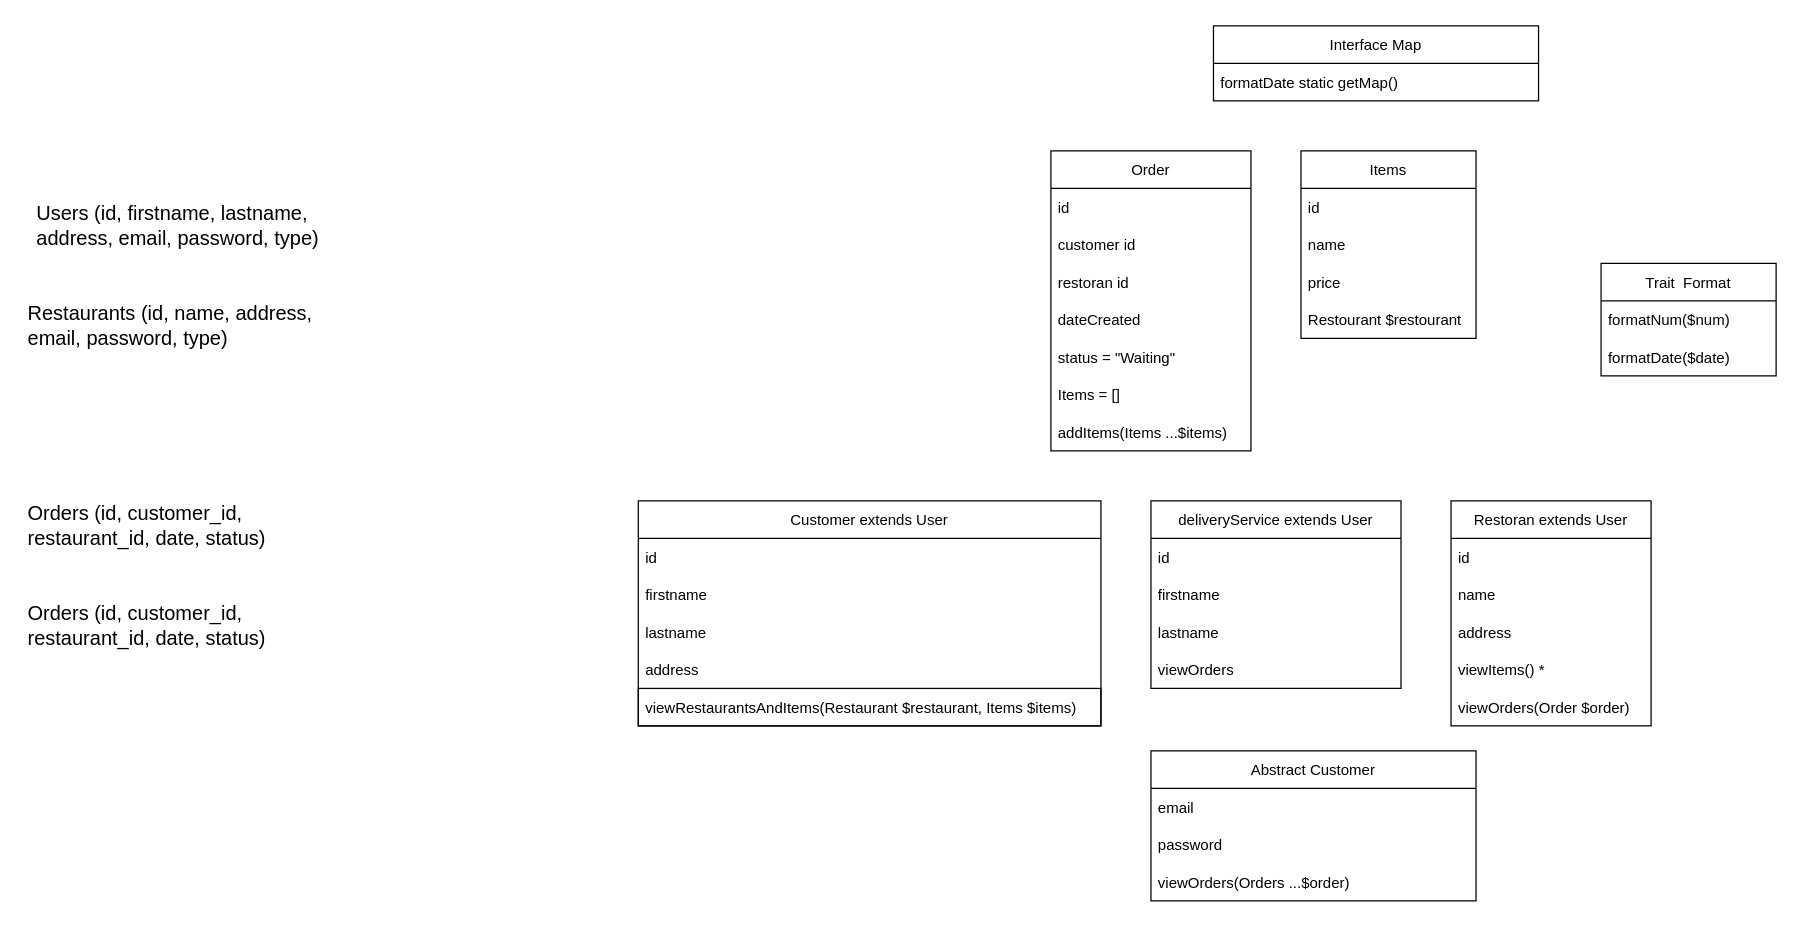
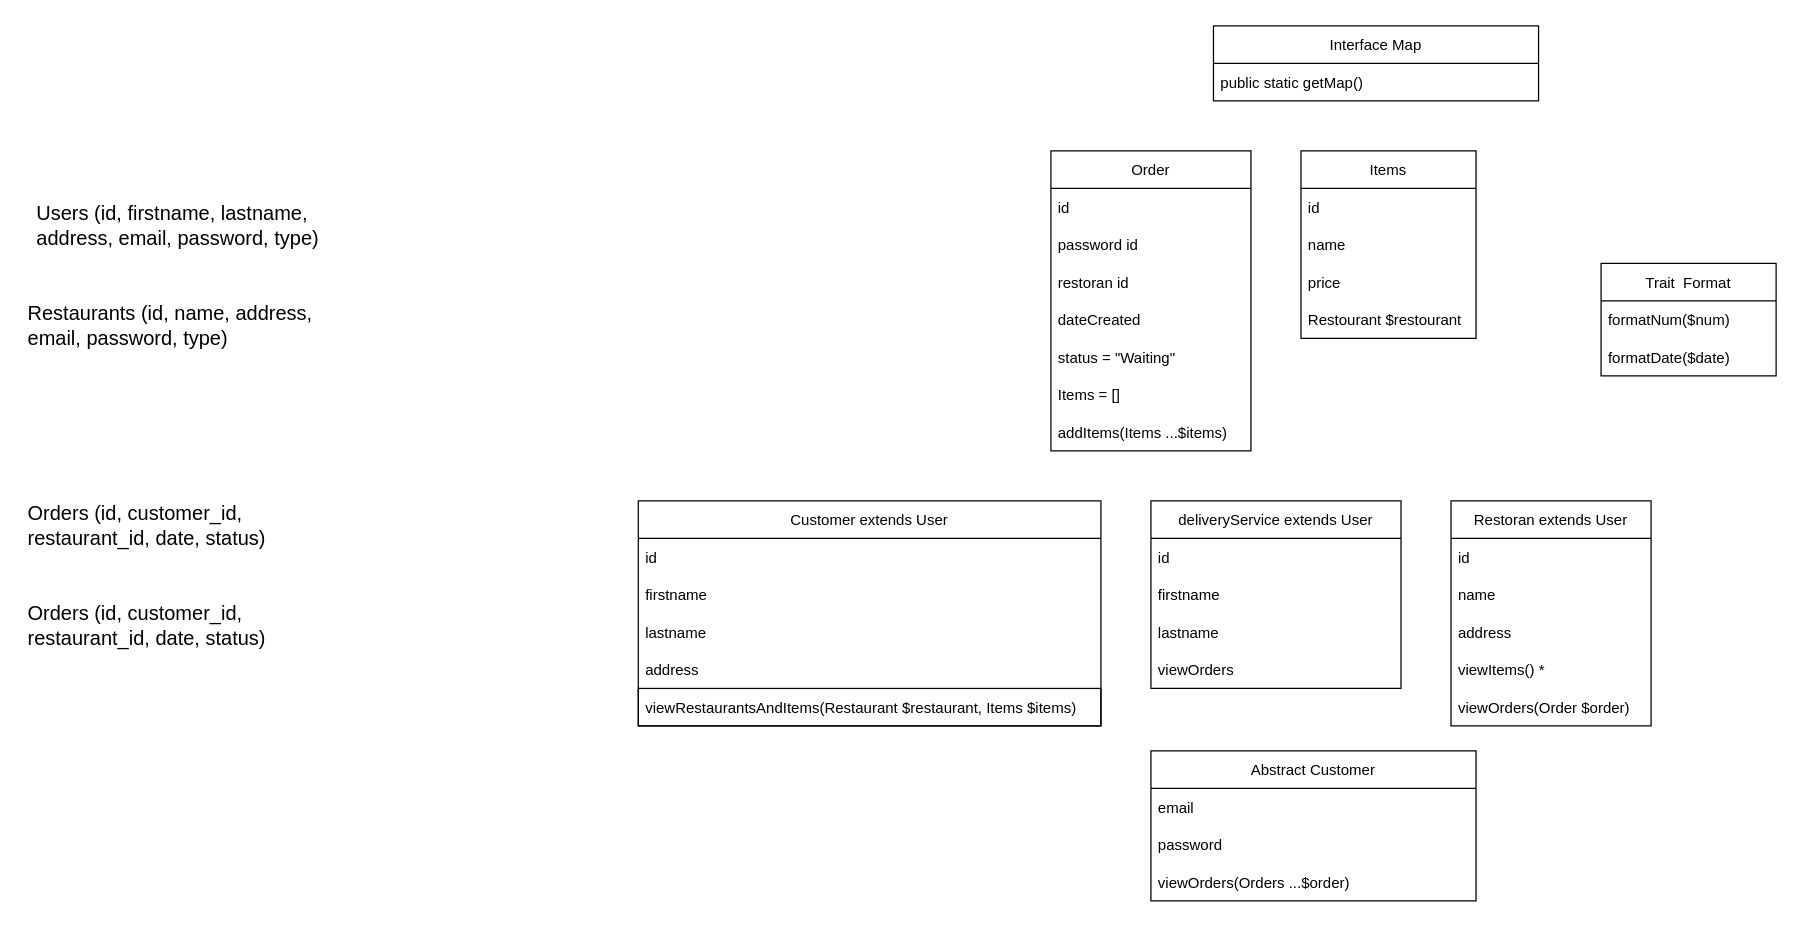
node "formatDate static getMap()": label "formatDate static getMap()" -> "public static getMap()"
node "customer id": label "customer id" -> "password id"
